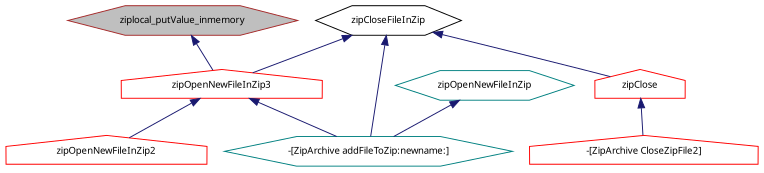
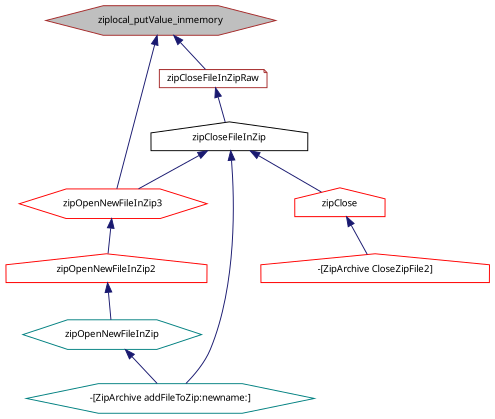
node "zipCloseFileInZip": shape hexagon -> house
node "zipCloseFileInZipRaw": added
node "zipOpenNewFileInZip3": shape house -> hexagon
edge "-[ZipArchive addFileToZip:newname:]" -> "zipOpenNewFileInZip3": removed
edge "zipOpenNewFileInZip" -> "zipOpenNewFileInZip2": added
